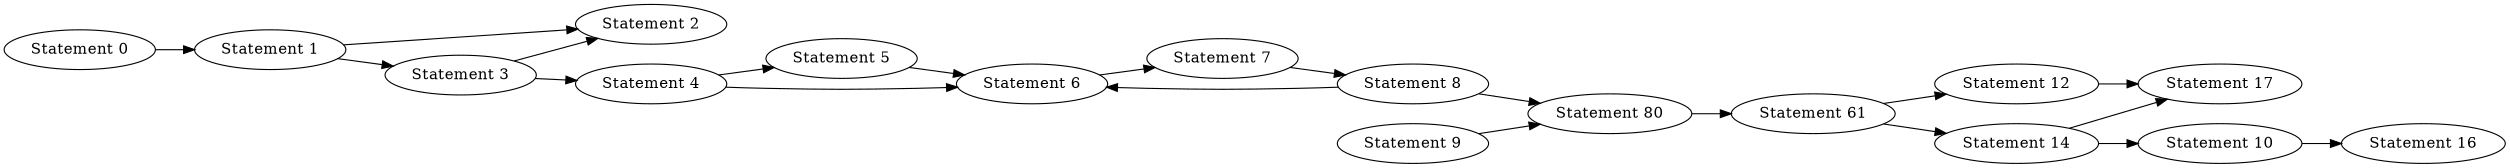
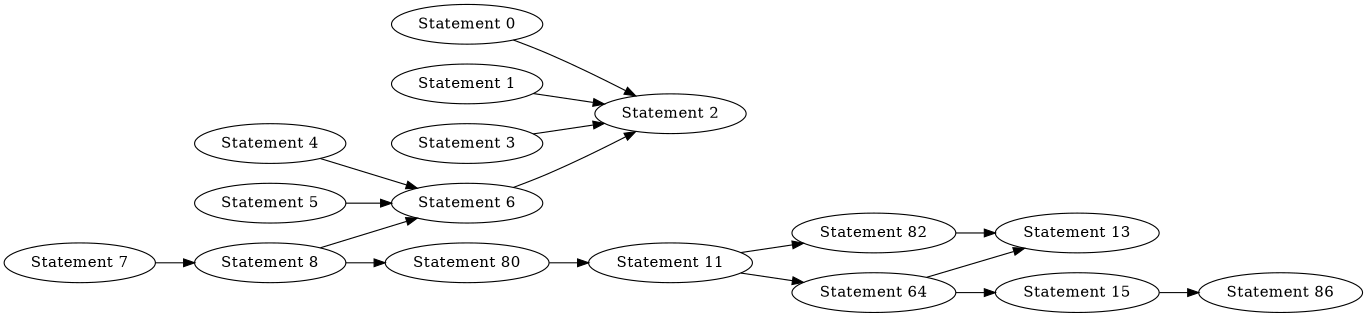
edge "Statement 0" -> "Statement 1": now "Statement 0" -> "Statement 2"
edge "Statement 1" -> "Statement 3": removed
edge "Statement 4" -> "Statement 5": removed
edge "Statement 6" -> "Statement 7": now "Statement 6" -> "Statement 2"
edge "Statement 3" -> "Statement 4": removed
node "Statement 12": label "Statement 12" -> "Statement 82"
node "Statement 17": label "Statement 17" -> "Statement 13"
node "Statement 61": label "Statement 61" -> "Statement 11"
node "Statement 9": removed
node "Statement 14": label "Statement 14" -> "Statement 64"
node "Statement 10": label "Statement 10" -> "Statement 15"
node "Statement 16": label "Statement 16" -> "Statement 86"
